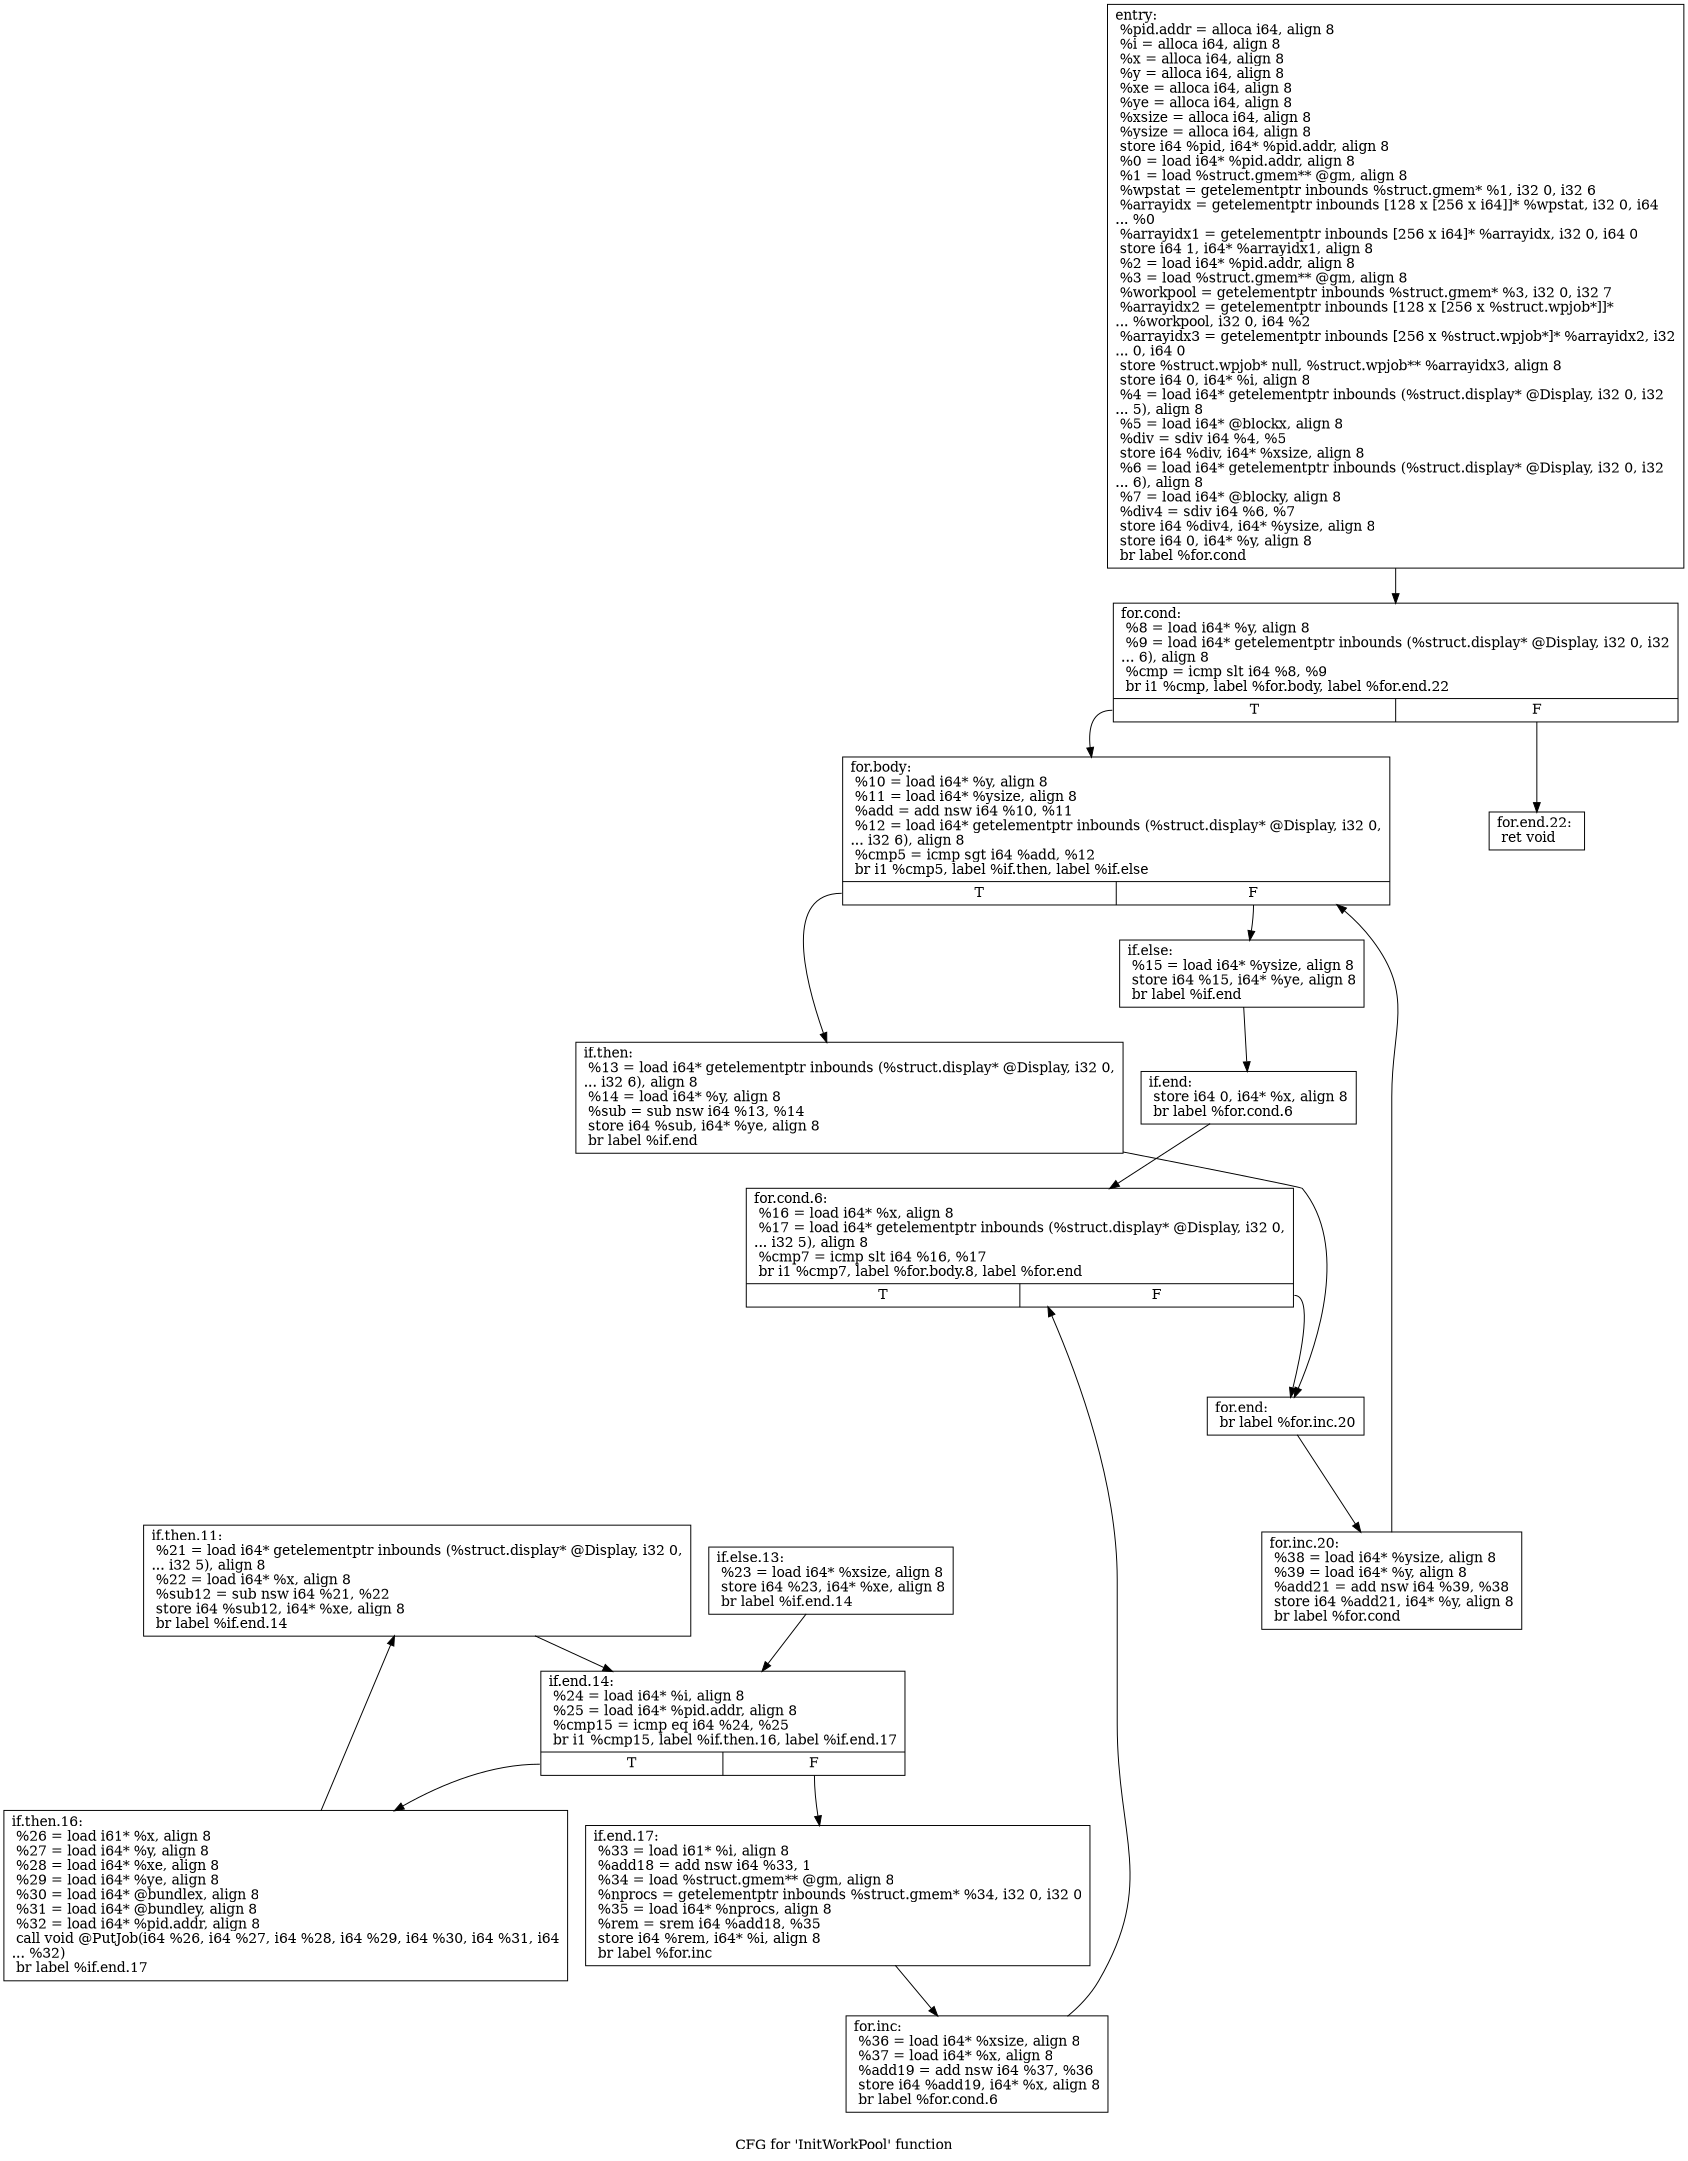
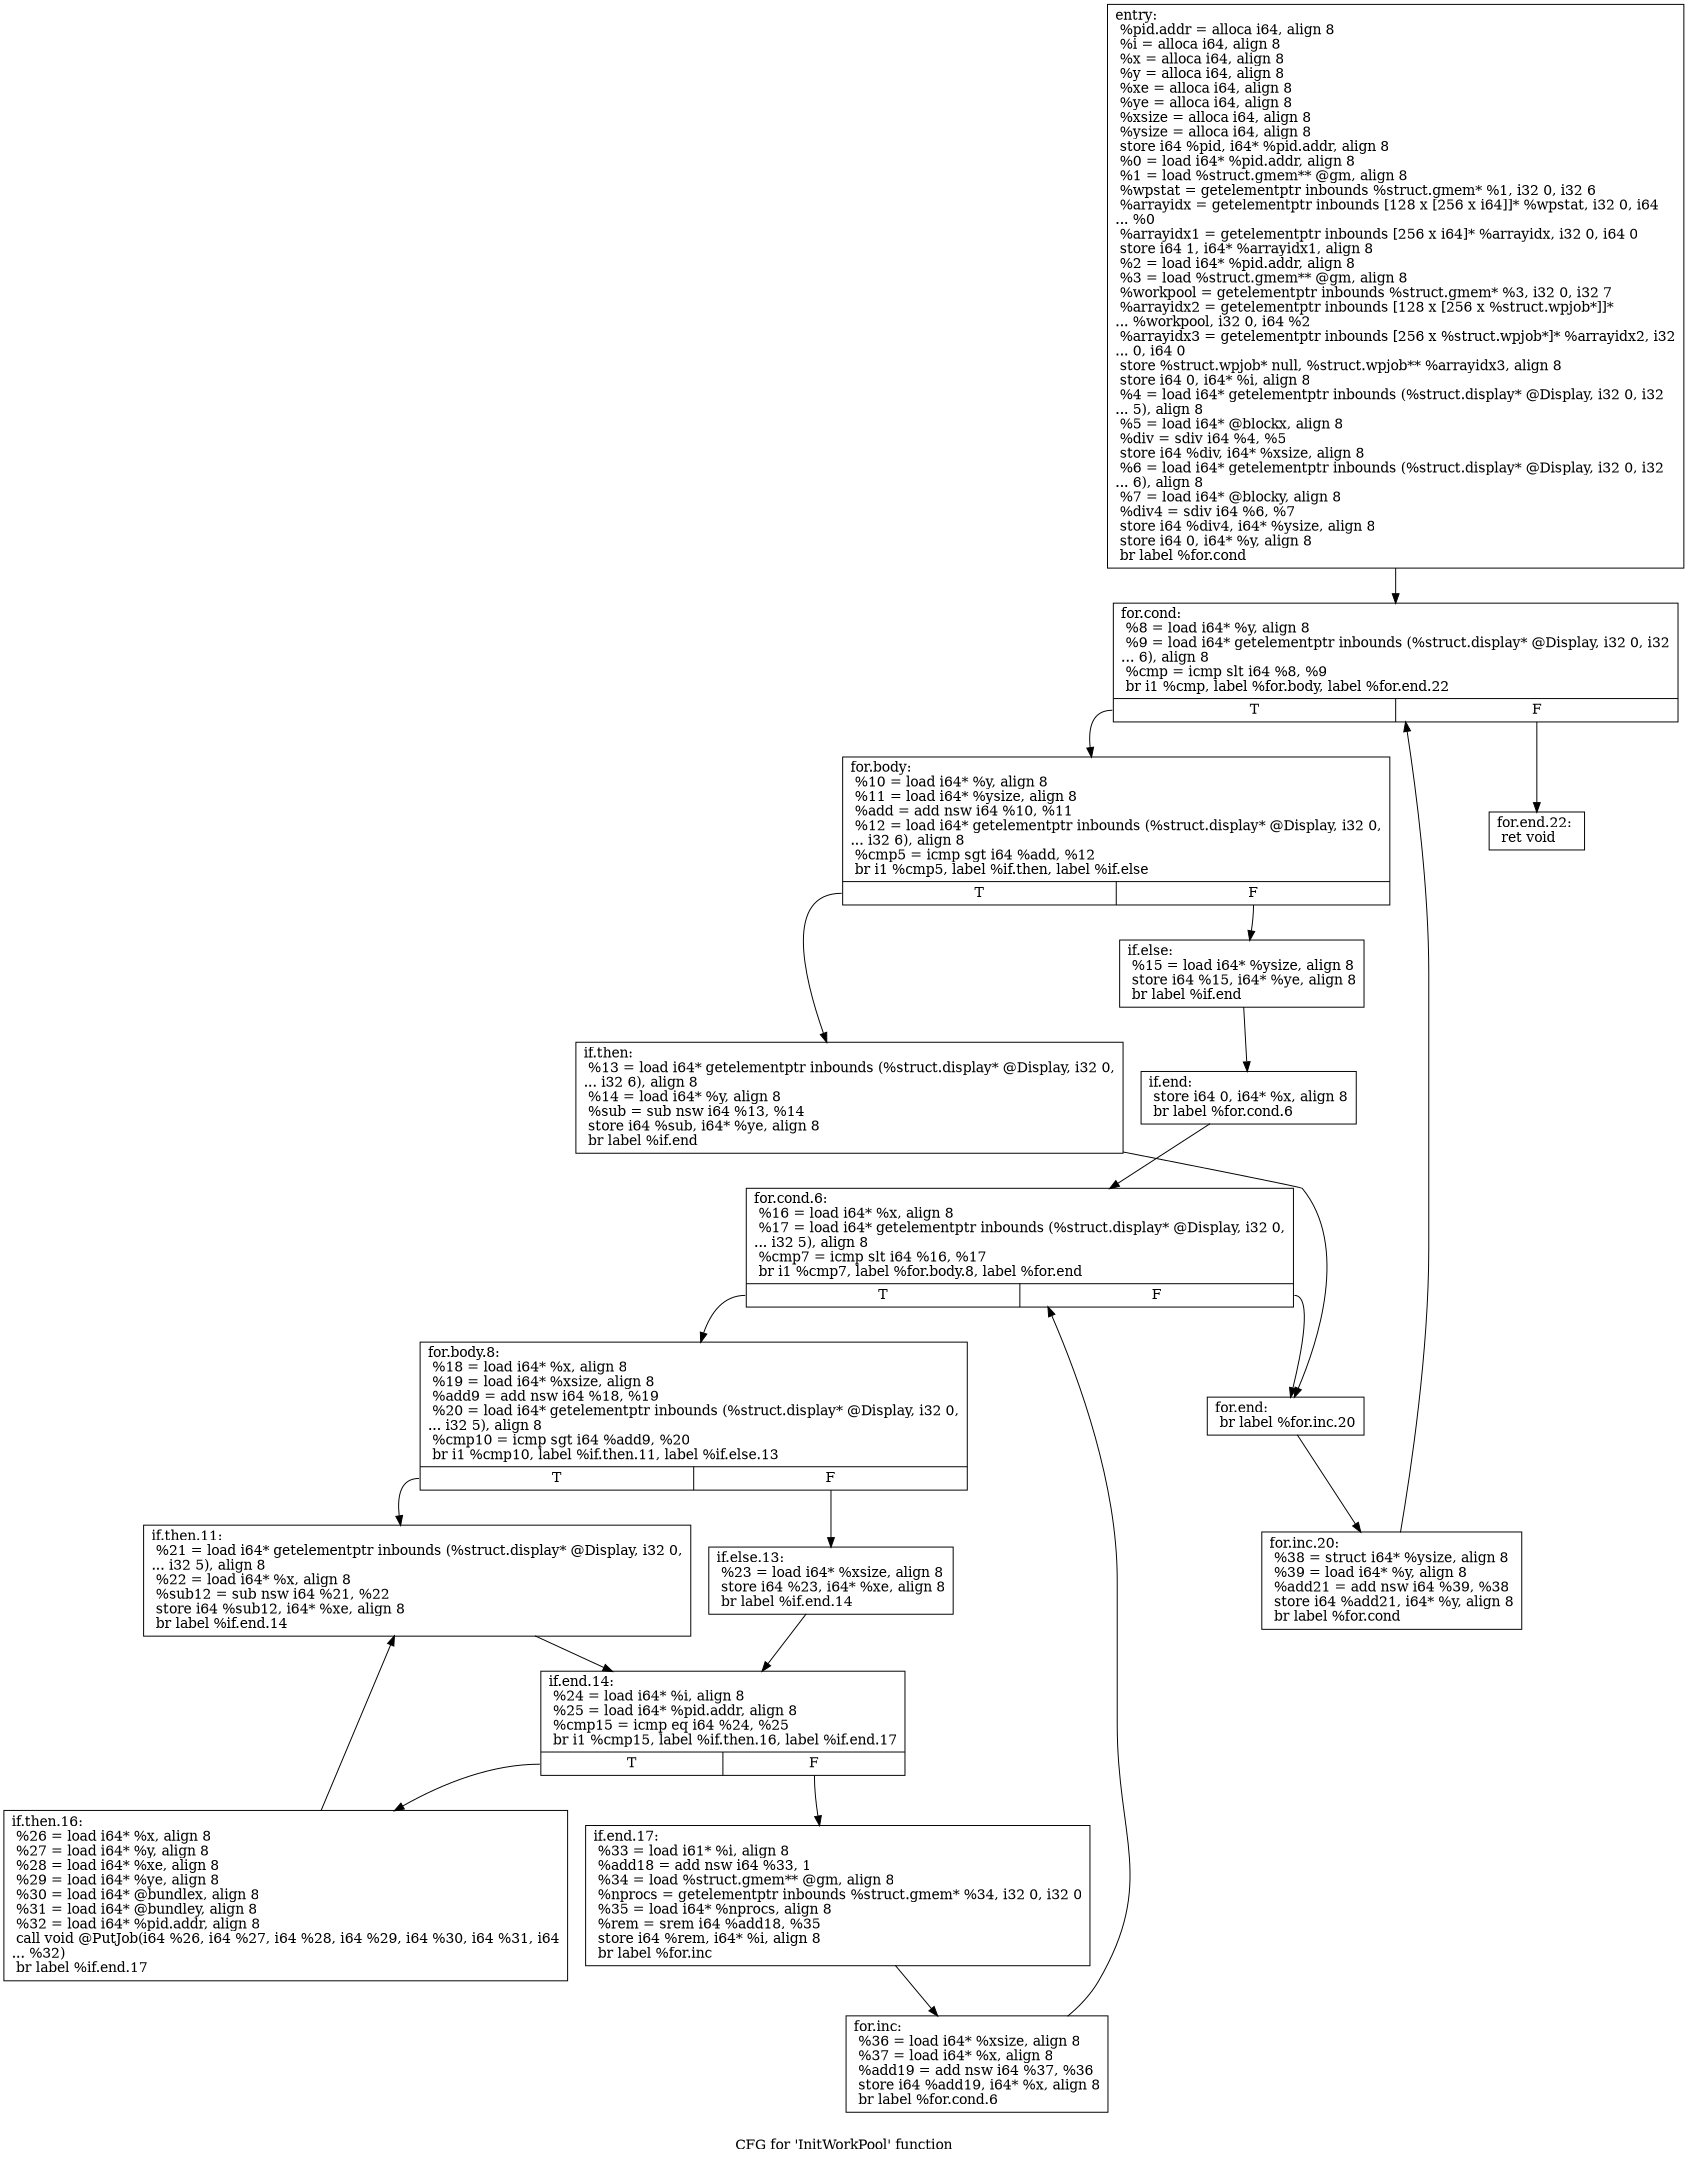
edge "for.inc.20:" -> "for.body:": now "for.inc.20:" -> "for.cond:"
node "for.body.8:": added
node "for.inc.20:": text "%38 = load i64* %ysize, align 8" -> "%38 = struct i64* %ysize, align 8"
node "if.then.16:": text "%26 = load i61* %x, align 8" -> "%26 = load i64* %x, align 8"
